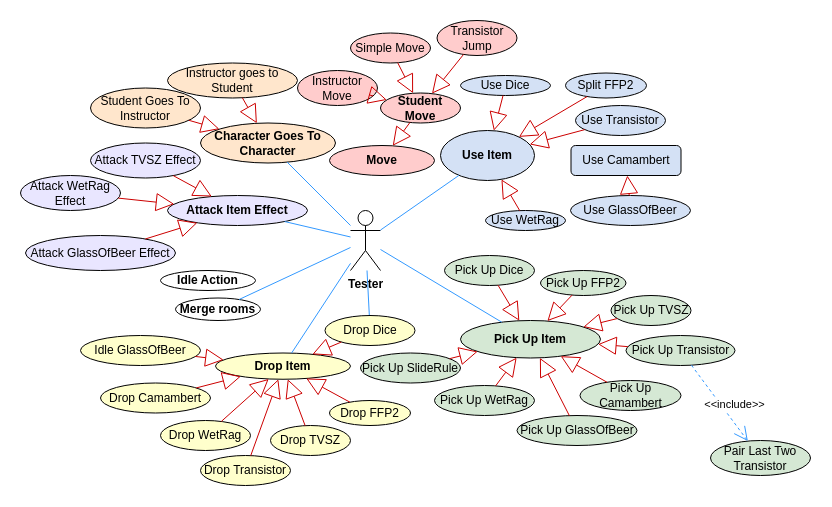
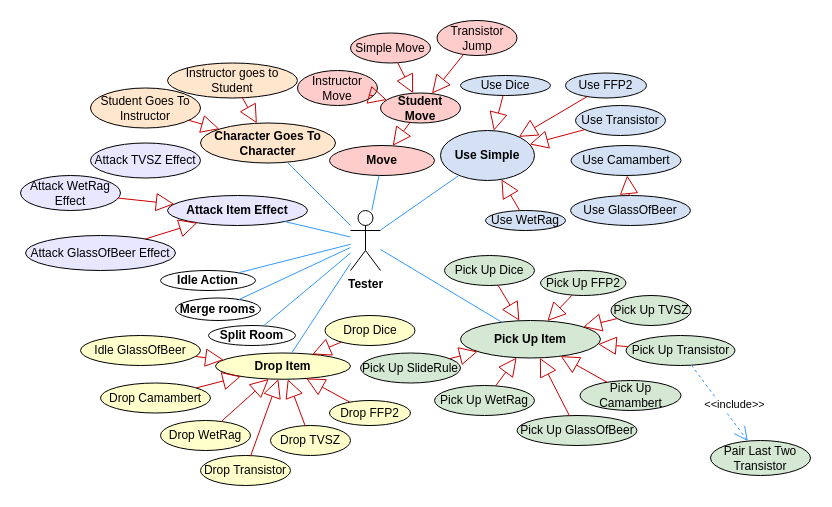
node "Split FFP2": label "Split FFP2" -> "Use FFP2"
node "Use Item": label "Use Item" -> "Use Simple"
node "Use Camambert": shape rounded rectangle -> ellipse
edge "Attack TVSZ Effect" -> "Attack Item Effect": removed
edge "Tester" -- "Idle Action": added
edge "Tester" -- "Split Room": added
edge "Tester" -- "Drop Dice": now "Tester" -- "Move"
node "Split Room": added
